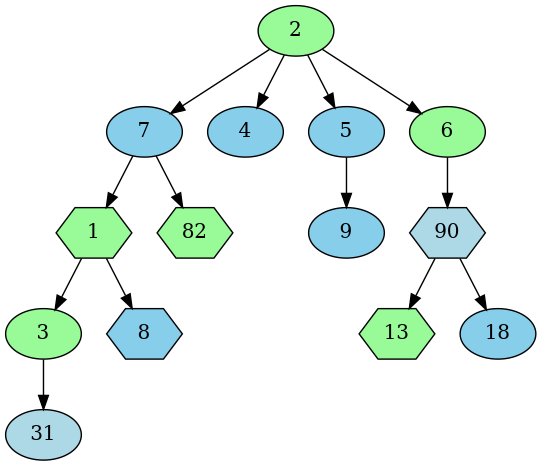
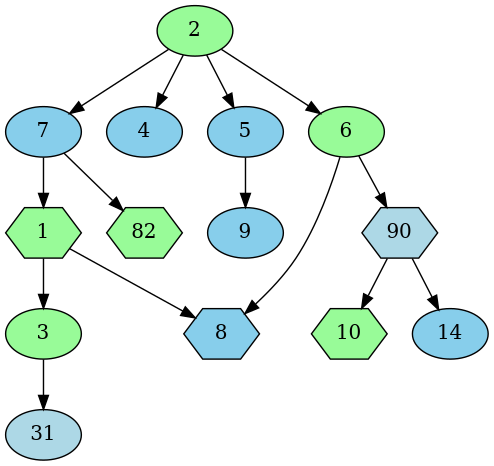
edge "6" -> "8": added
node "13": label "13" -> "10"
node "18": label "18" -> "14"
